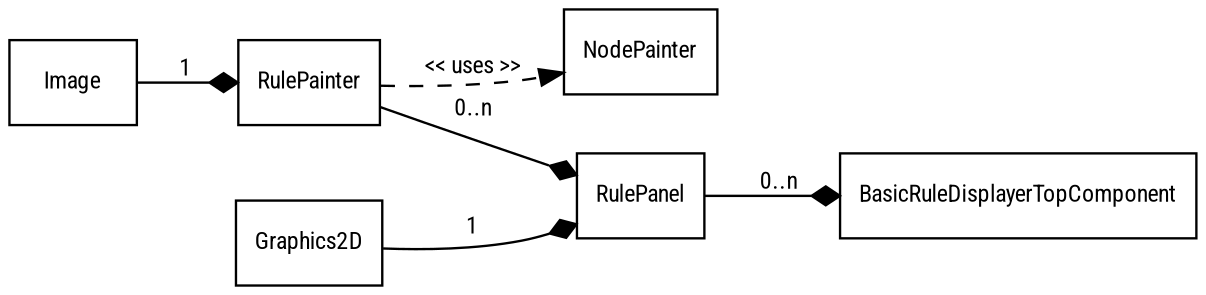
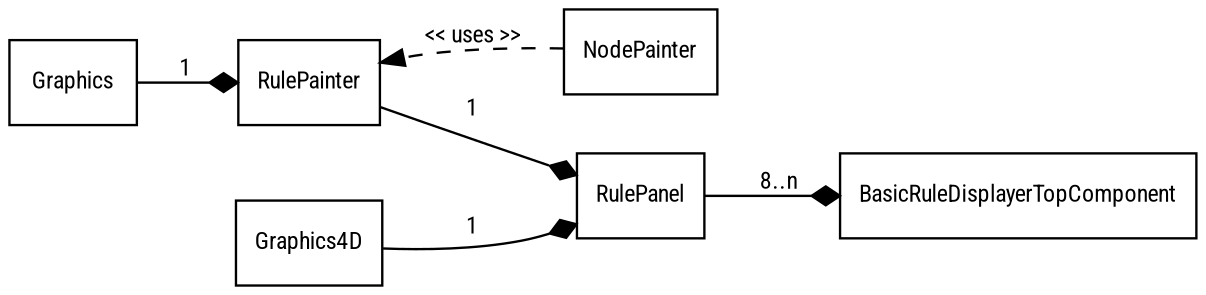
node "Image": label "Image" -> "Graphics"
edge "RulePainter" -> "NodePainter": reversed
edge "RulePainter" -> "RulePanel": label "0..n" -> "1"
edge "RulePanel" -> "BasicRuleDisplayerTopComponent": label "0..n" -> "8..n"
node "Graphics2D": label "Graphics2D" -> "Graphics4D"
